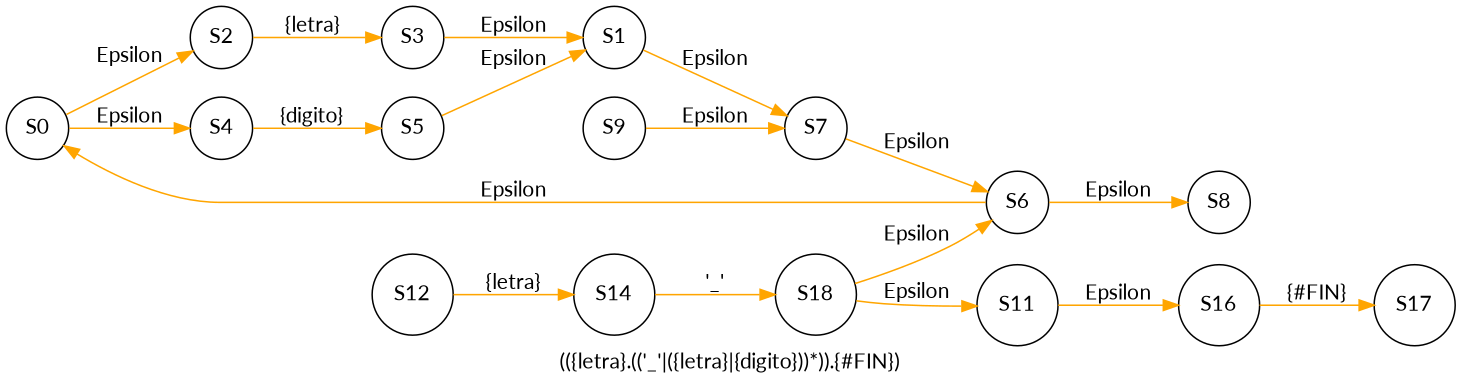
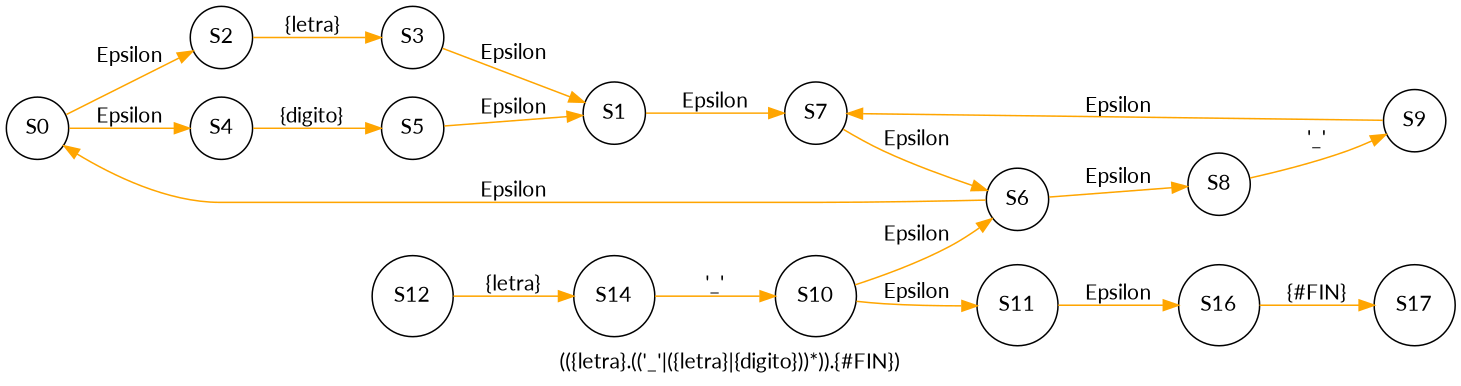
edge "S8" -> "S9": added, label "'_'"
node "S18": label "S18" -> "S10"
